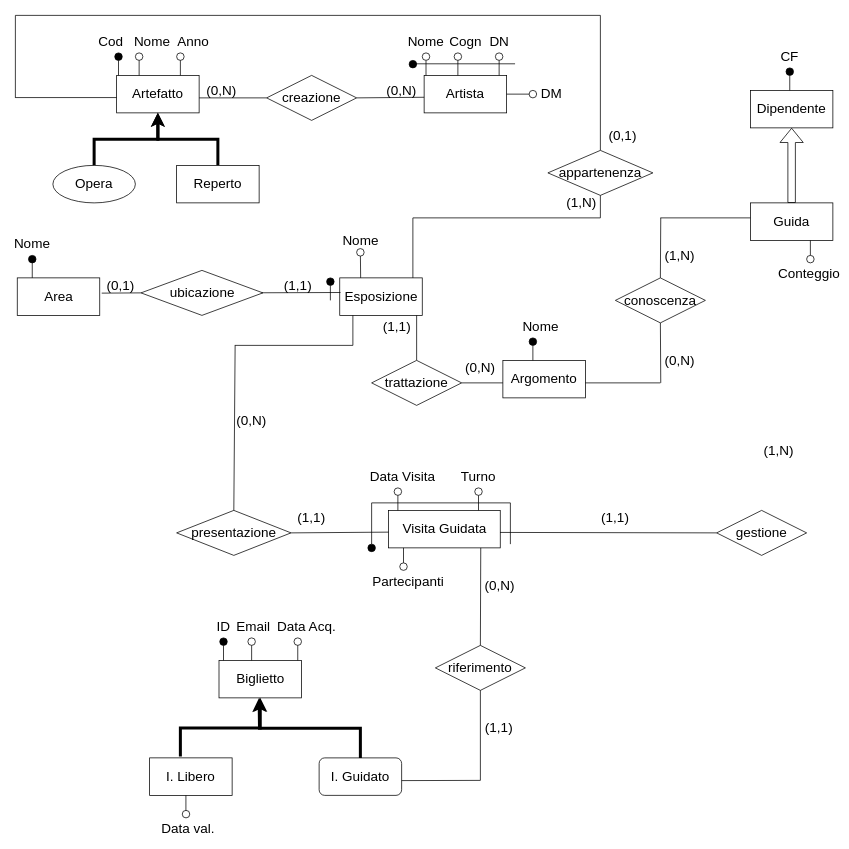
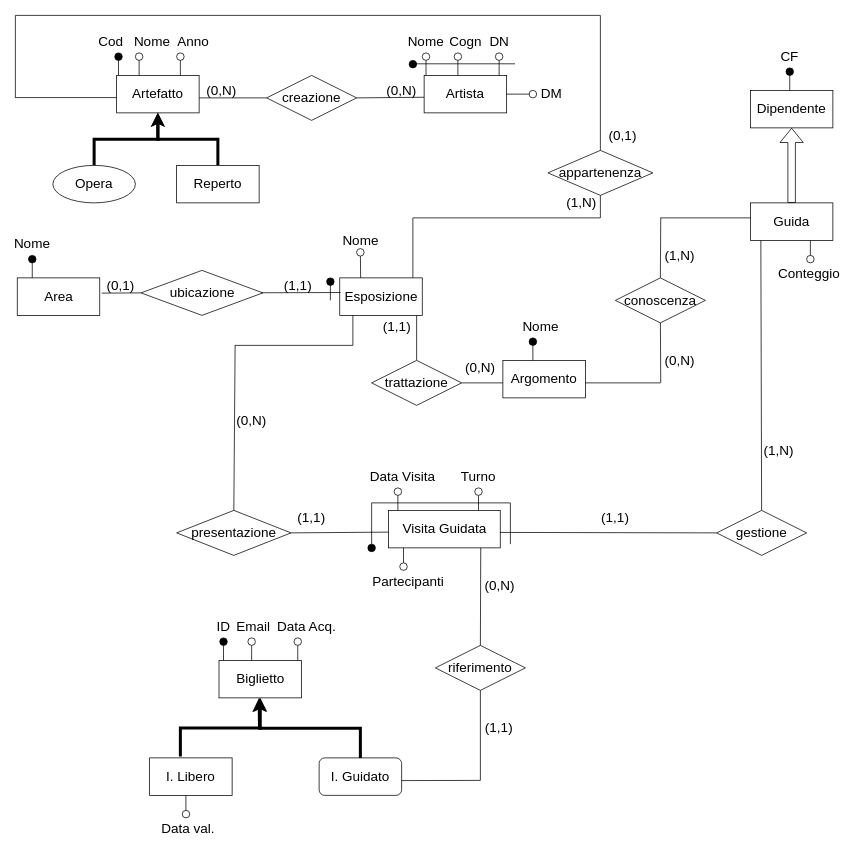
edge "Guida" -- "gestione": added
